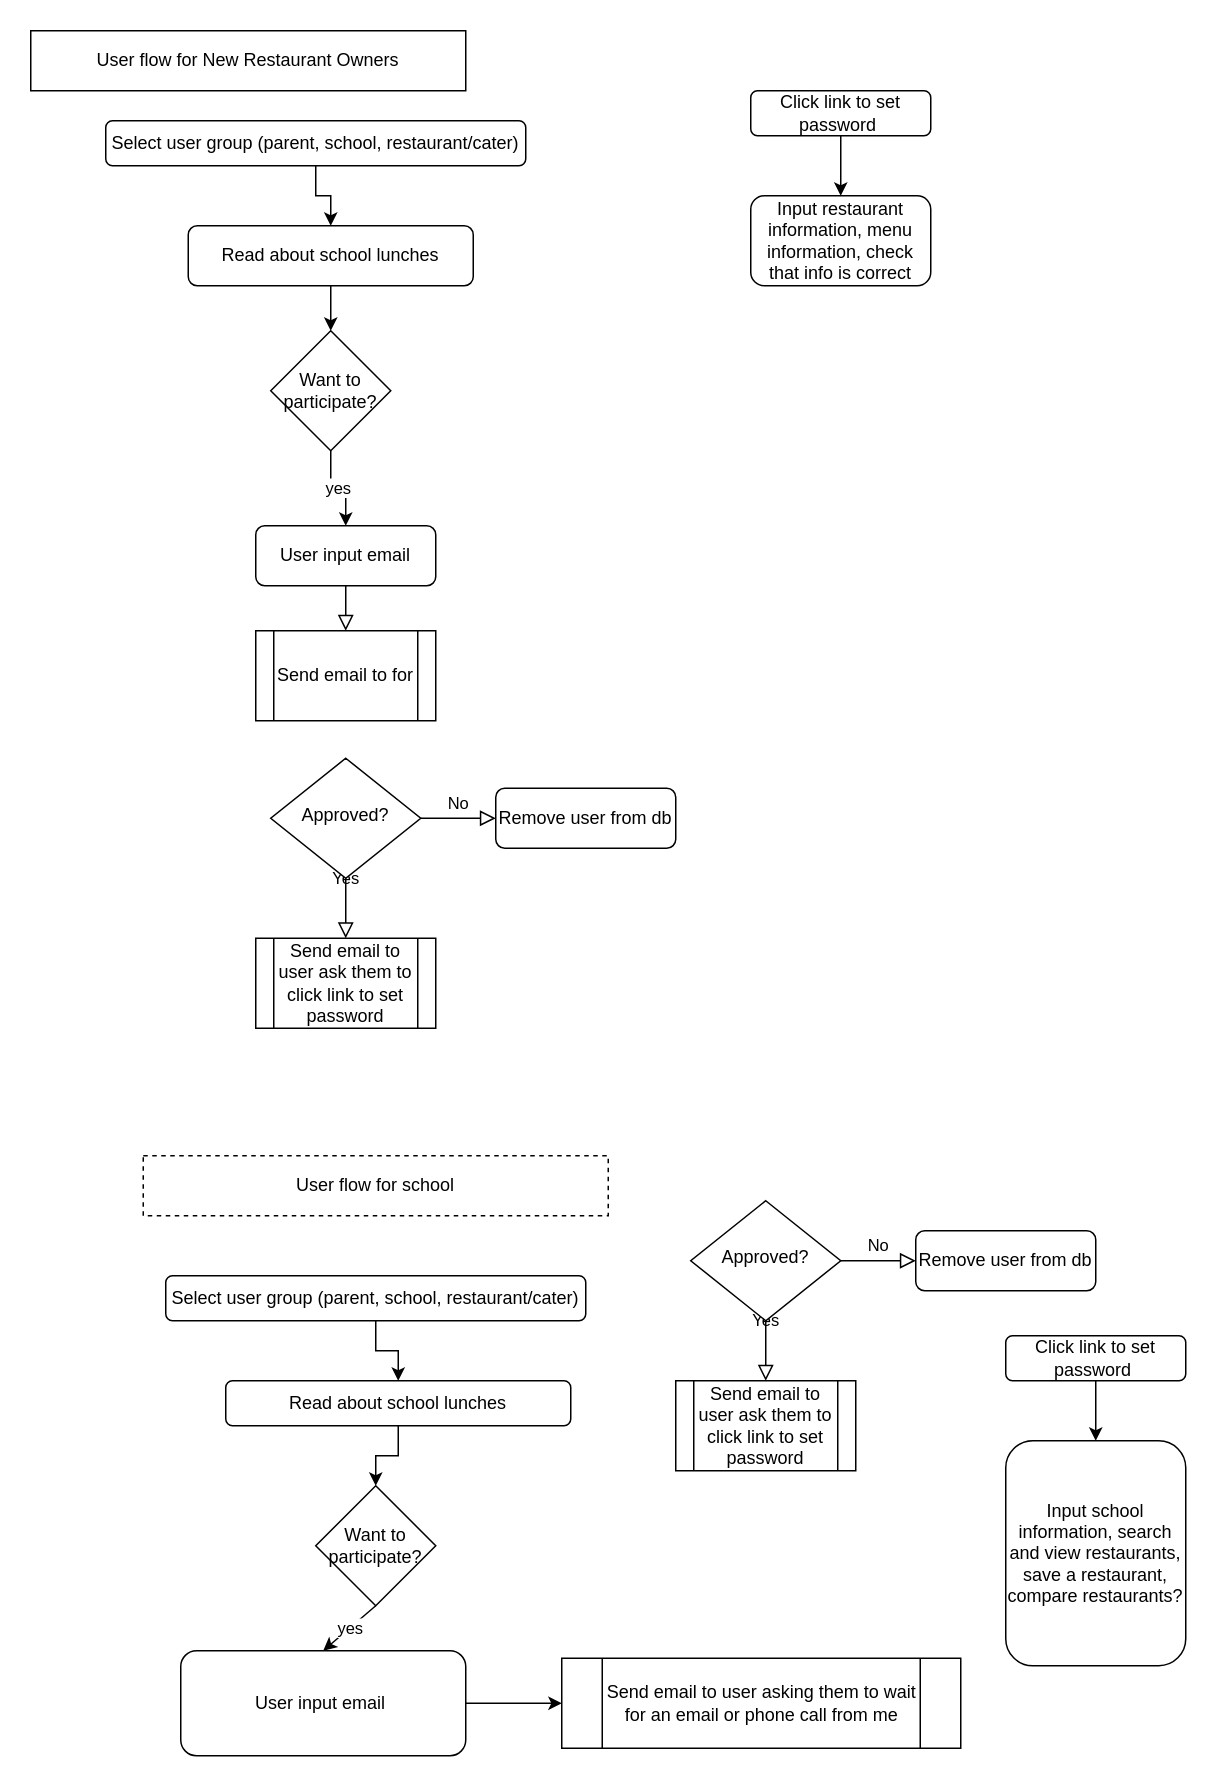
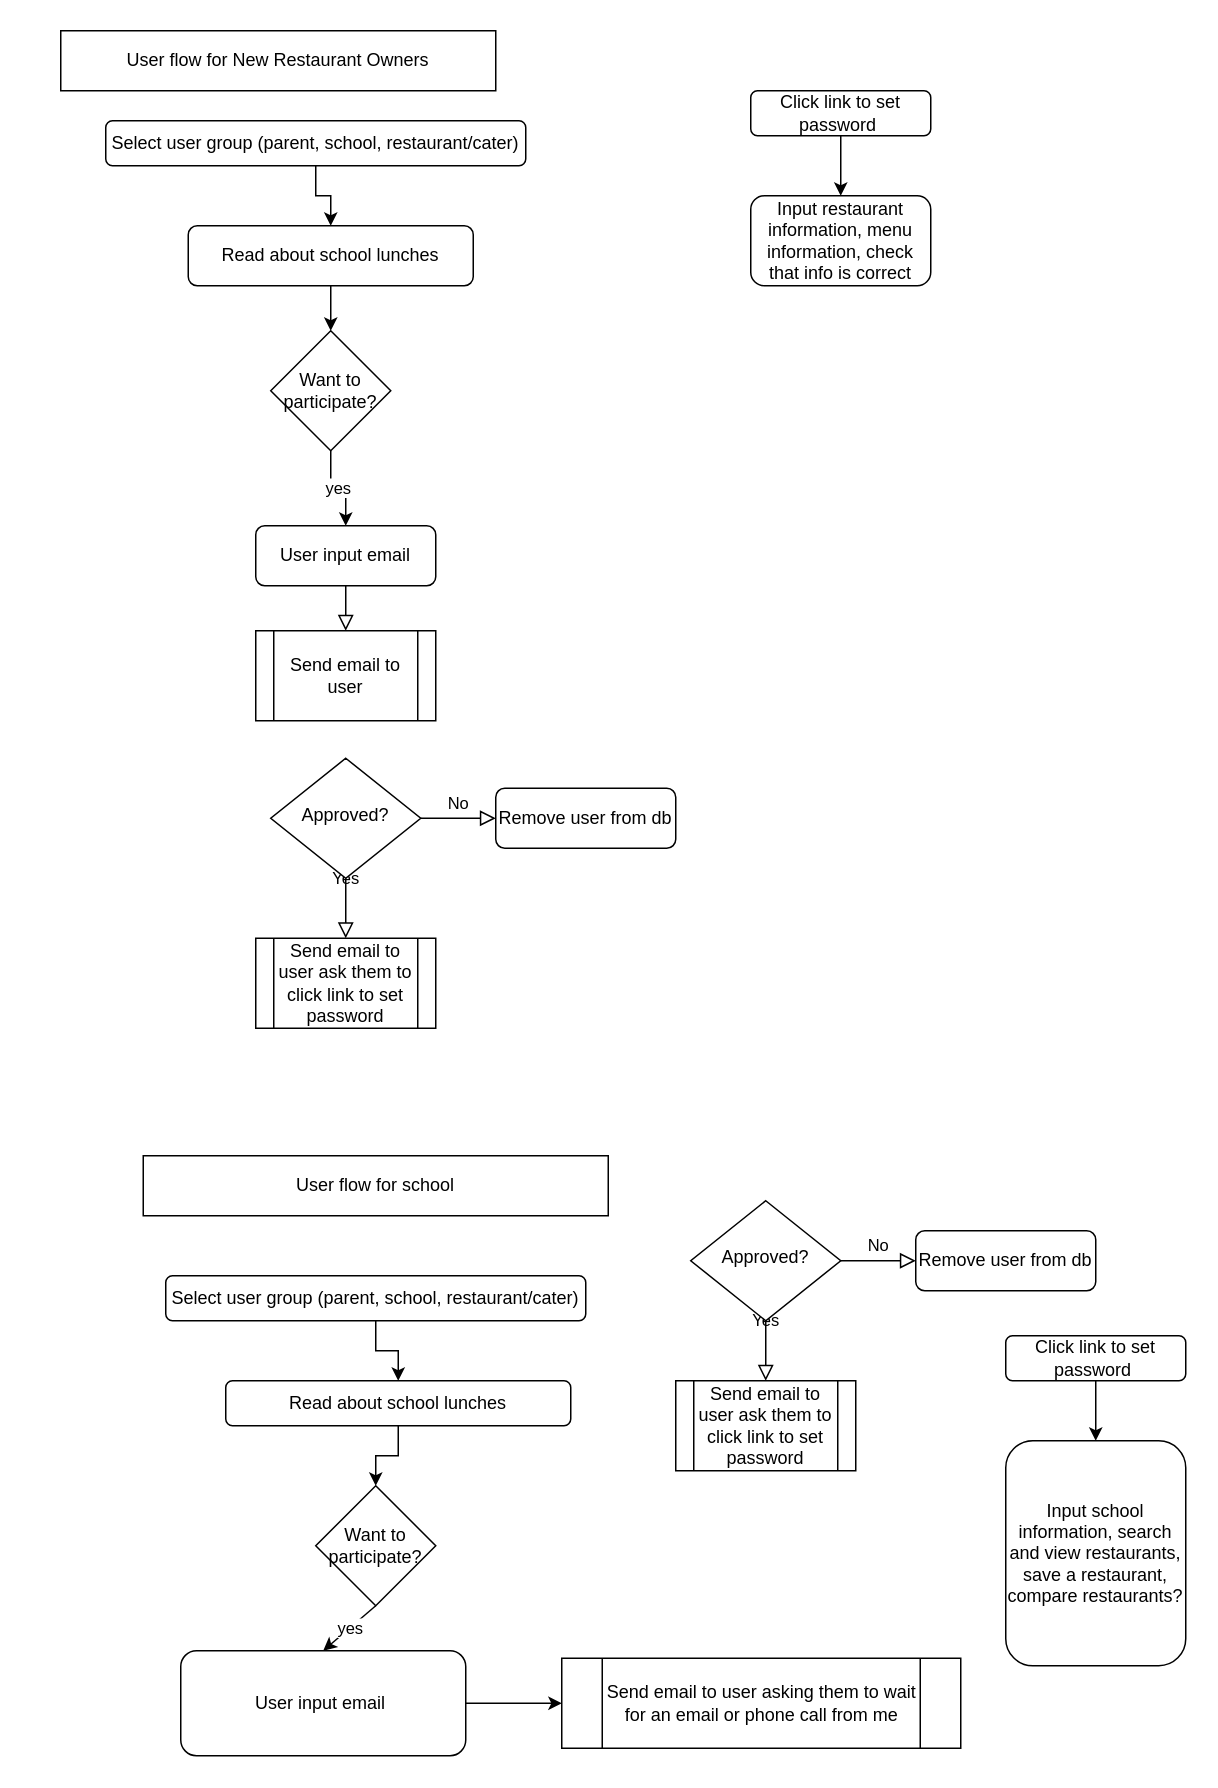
node "User flow for New Restaurant Owners": moved (248, 61) -> (278, 61)
node "Send email to for": label "Send email to for" -> "Send email to user"
node "User flow for school": style dashed -> solid
